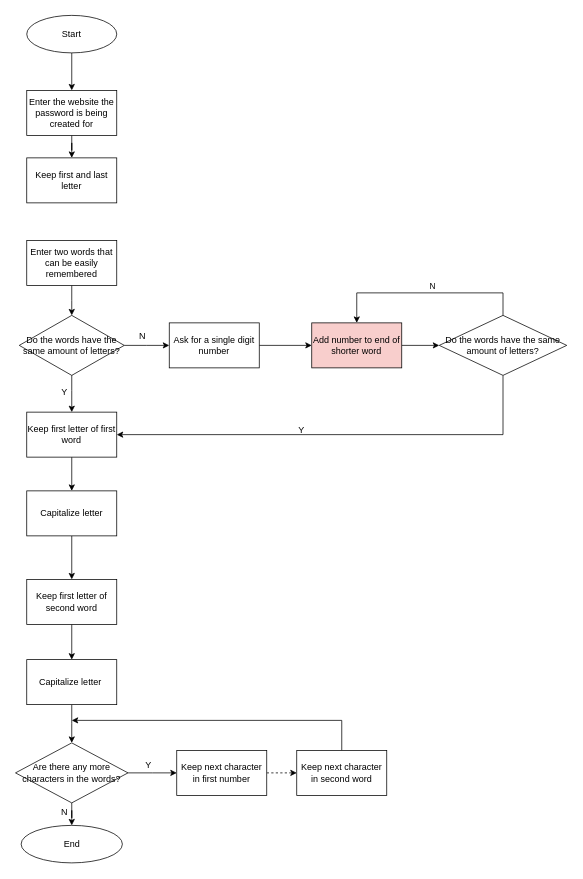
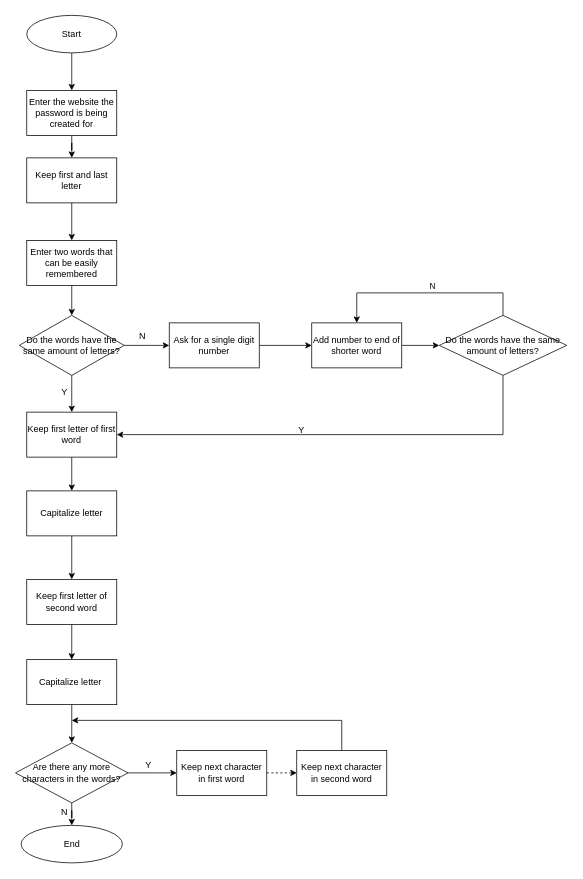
edge "Keep first and last letter" -> "Enter two words that can be easily remembered": added
node "Add number to end of shorter word": fillcolor #f8cecc -> #ffffff
node "Keep next character in first number": label "Keep next character in first number" -> "Keep next character in first word"
